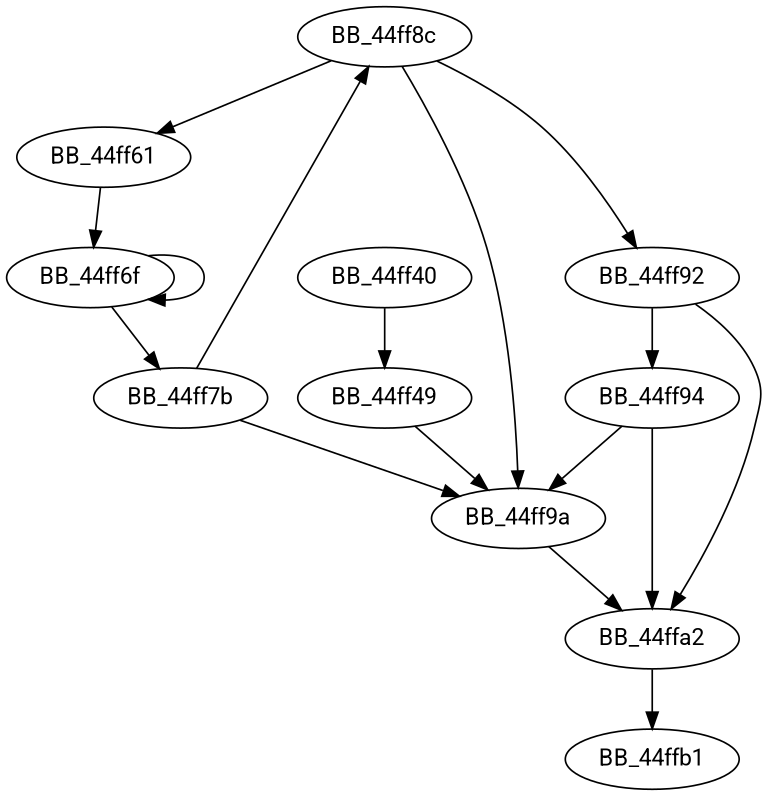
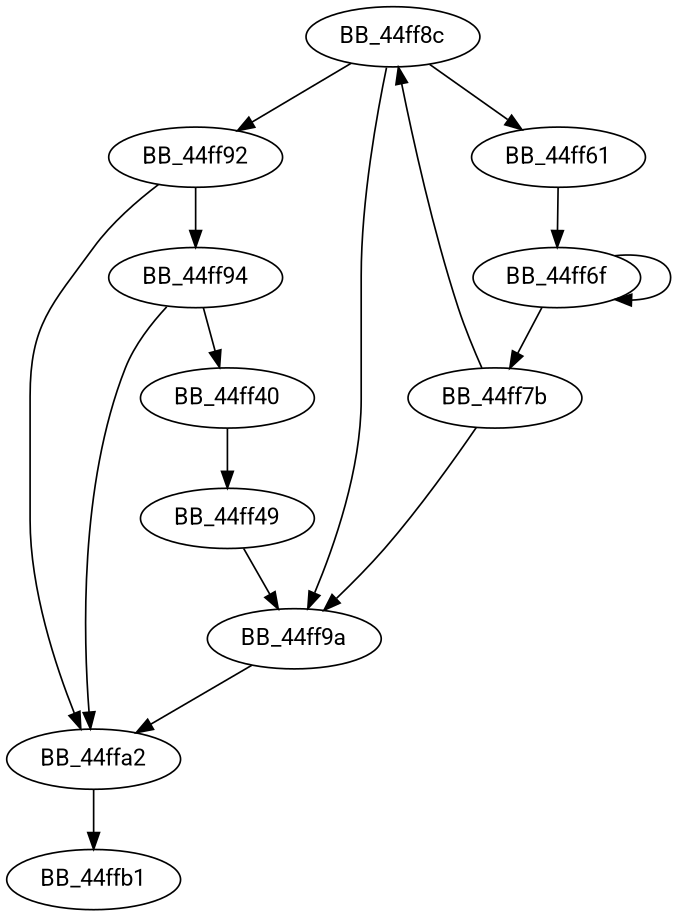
edge "BB_44ff94" -> "BB_44ff9a": now "BB_44ff94" -> "BB_44ff40"
